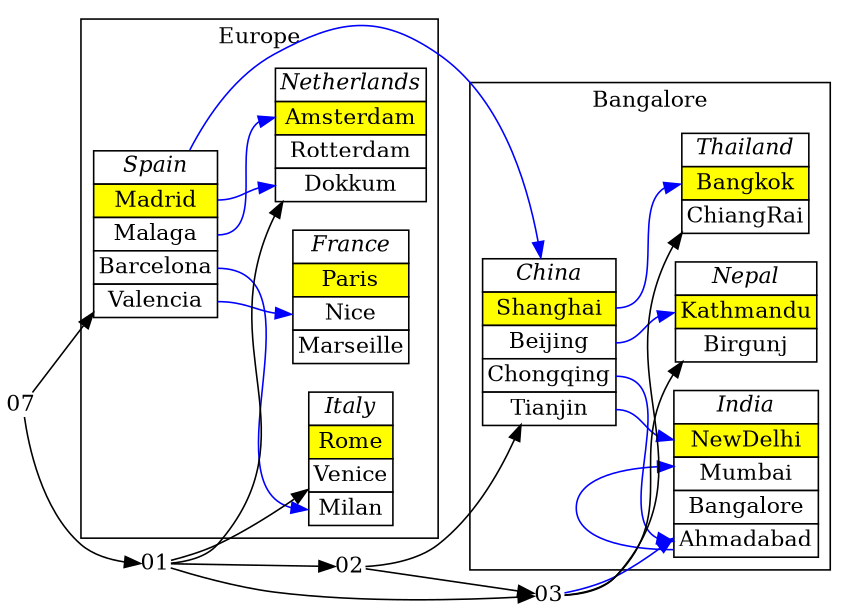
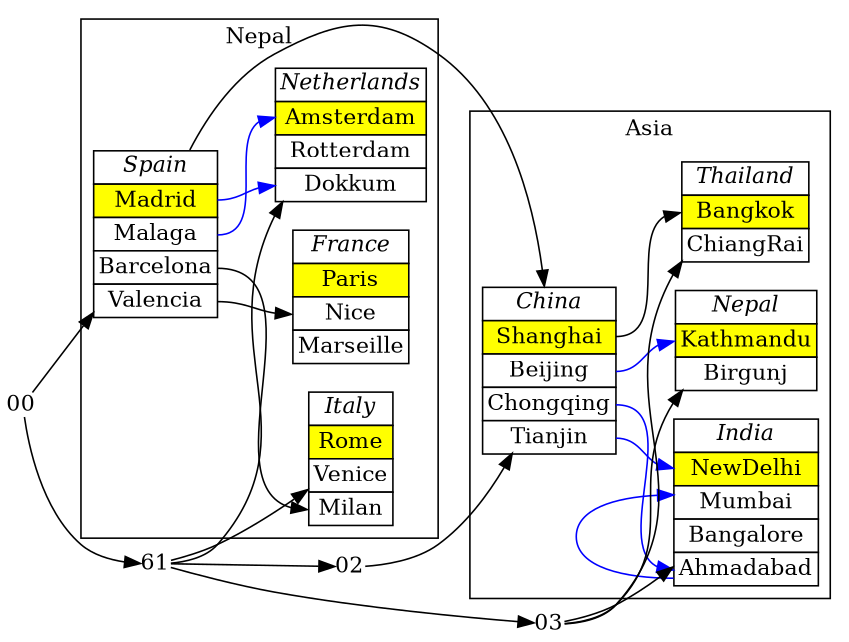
edge "Spain" -> "China": color blue -> black
cluster "Europe": label "Europe" -> "Nepal"
cluster "Bangalore": label "Bangalore" -> "Asia"
edge "China" -> "Thailand": color blue -> black
edge "Spain" -> "France": color blue -> black
edge "Spain" -> "Italy": color blue -> black
node "07": label "07" -> "00"
node "01": label "01" -> "61"
edge "03" -> "India": color blue -> black
edge "02" -> "03": removed
